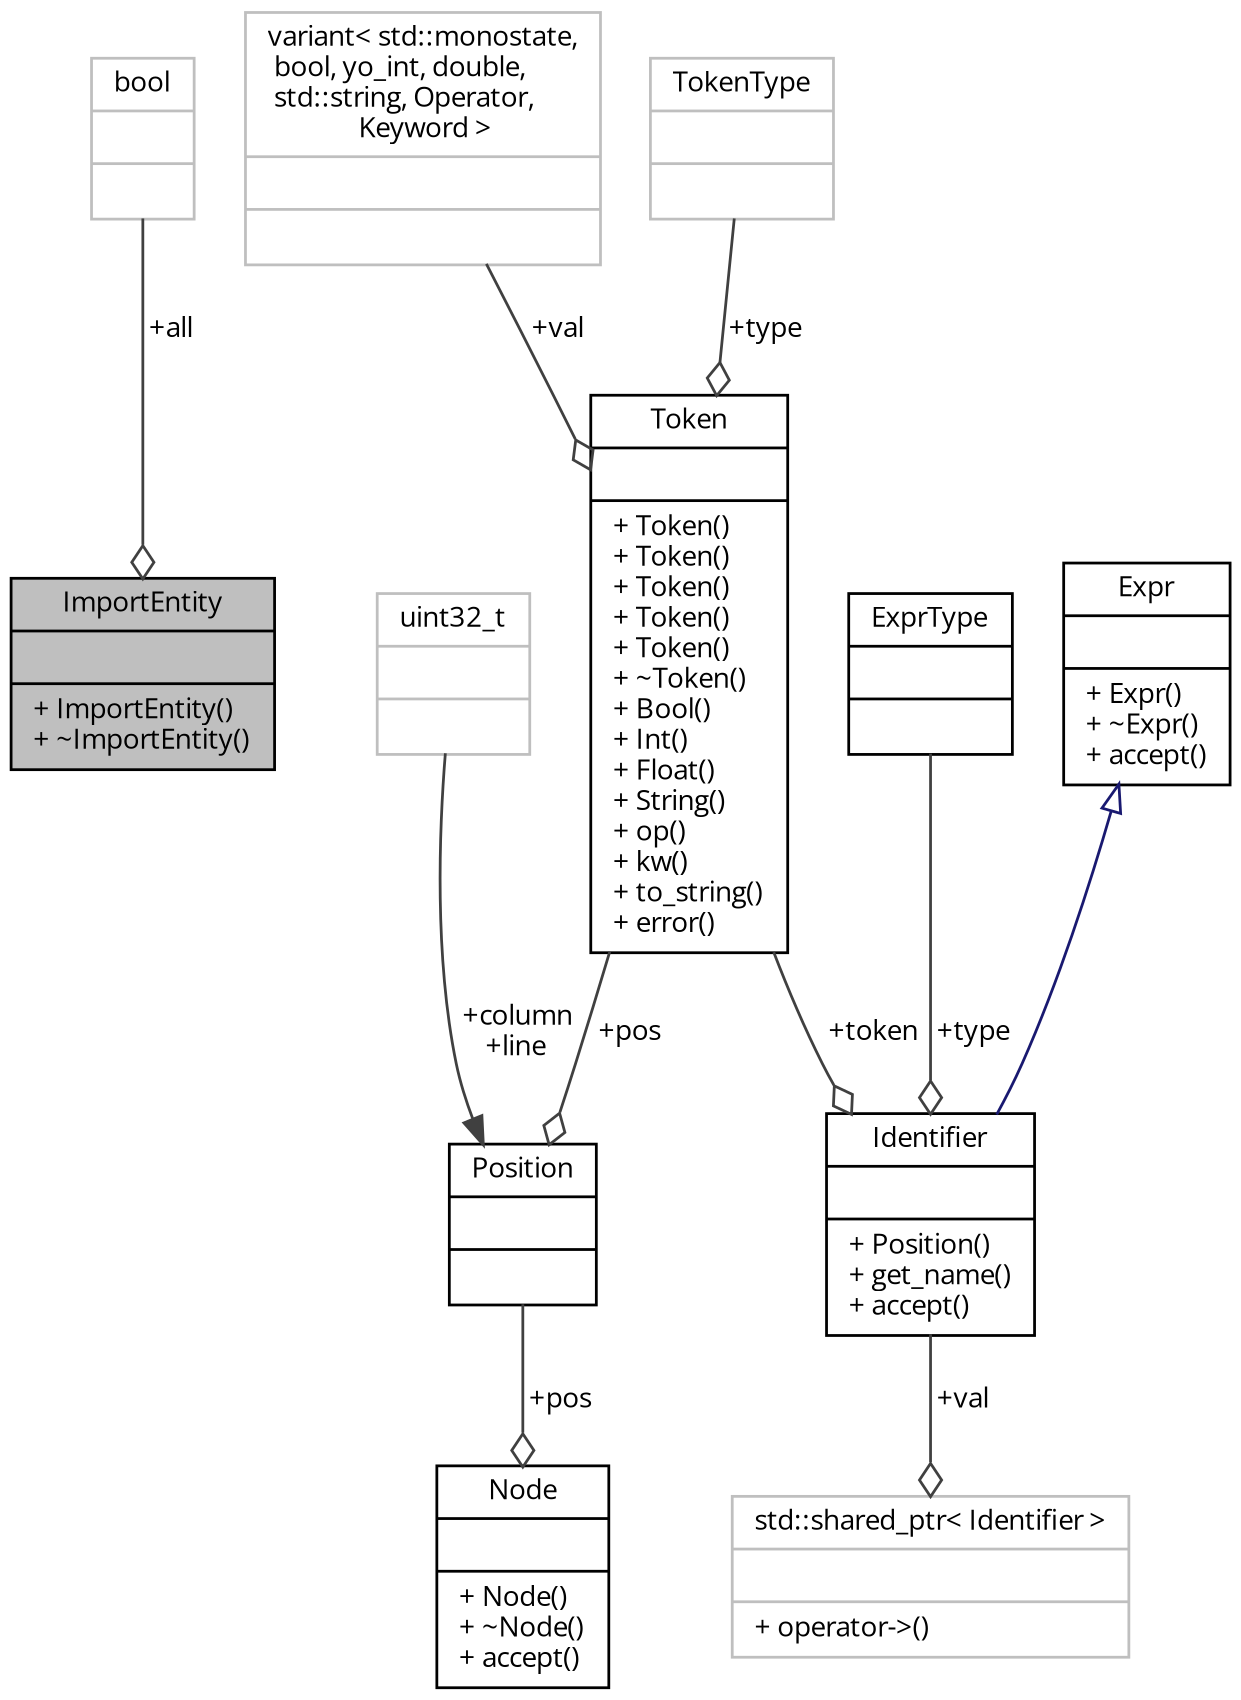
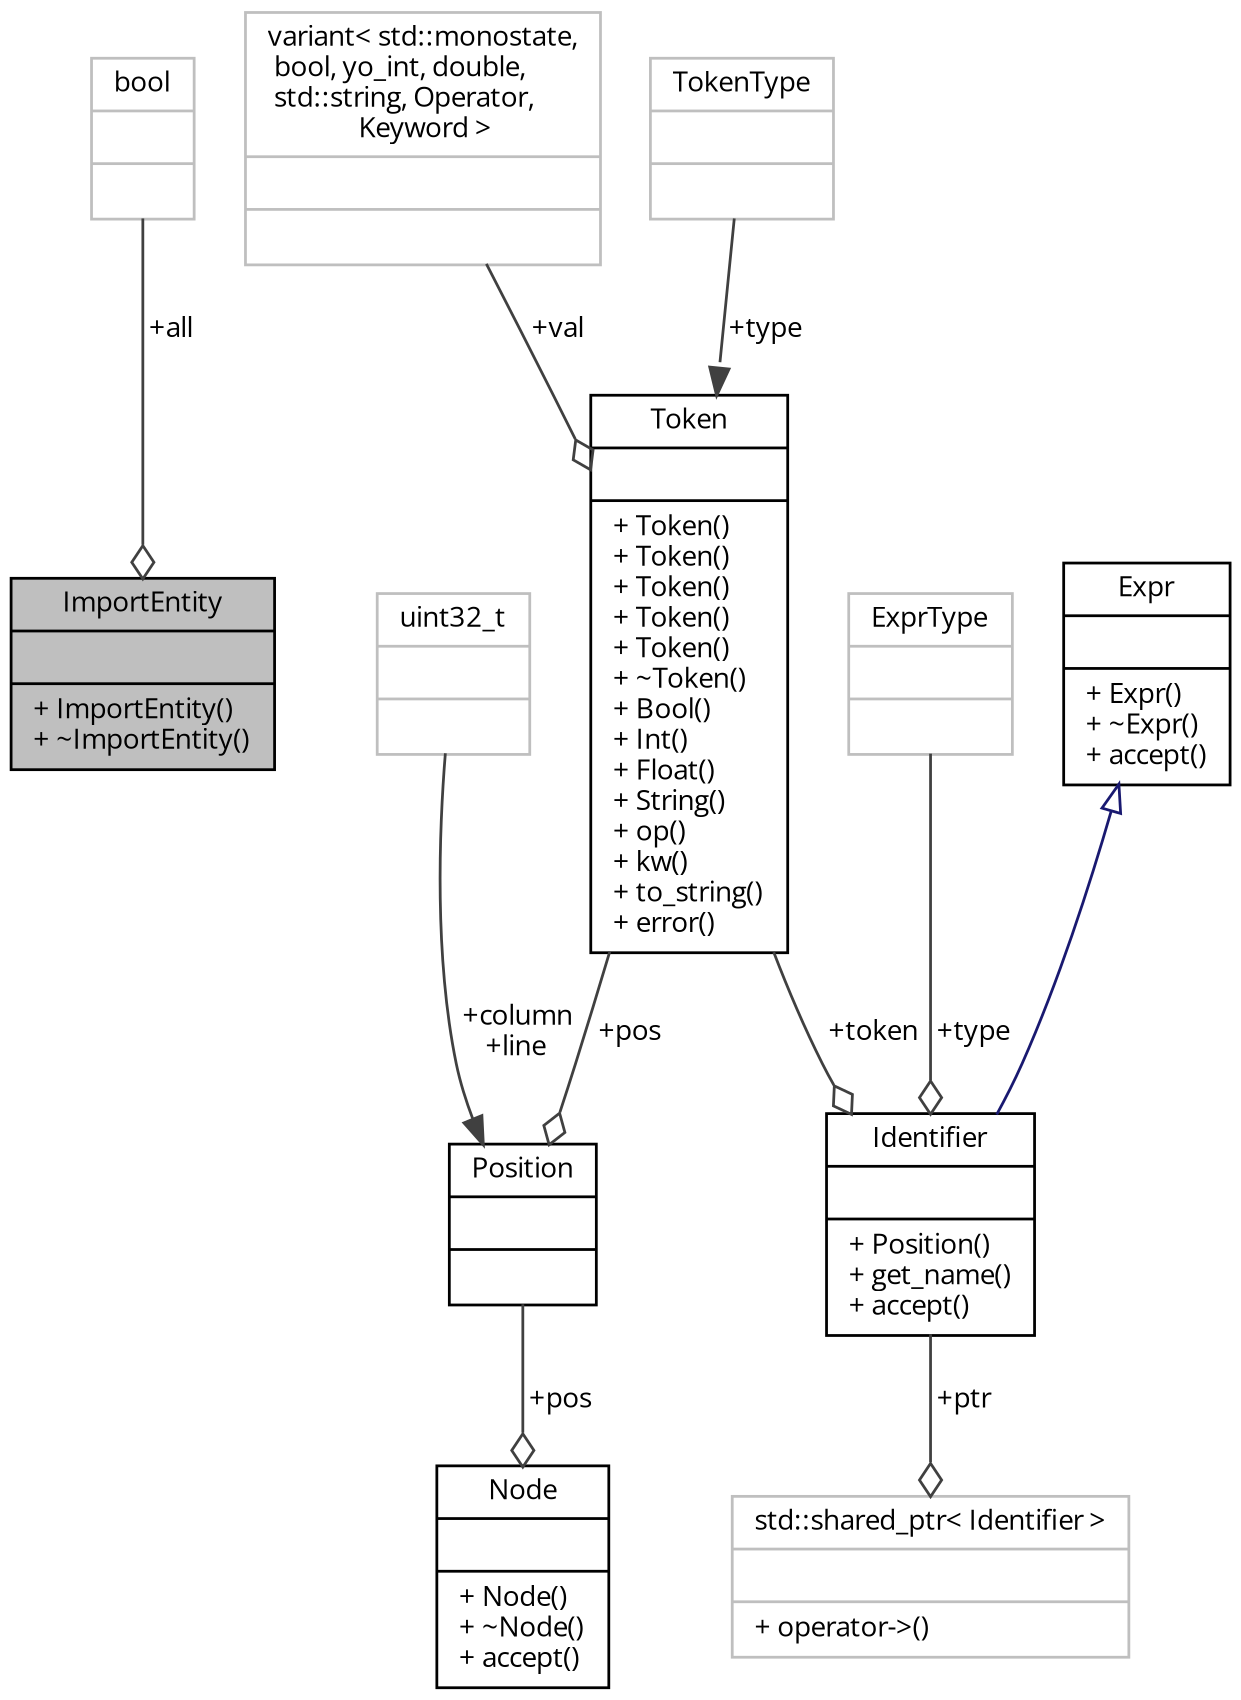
edge "TokenType" -> "Token": arrowhead odiamond -> normal
node "ExprType": color black -> grey75
edge "Identifier" -> "std::shared_ptr< Identifier >": label " +val" -> " +ptr"
